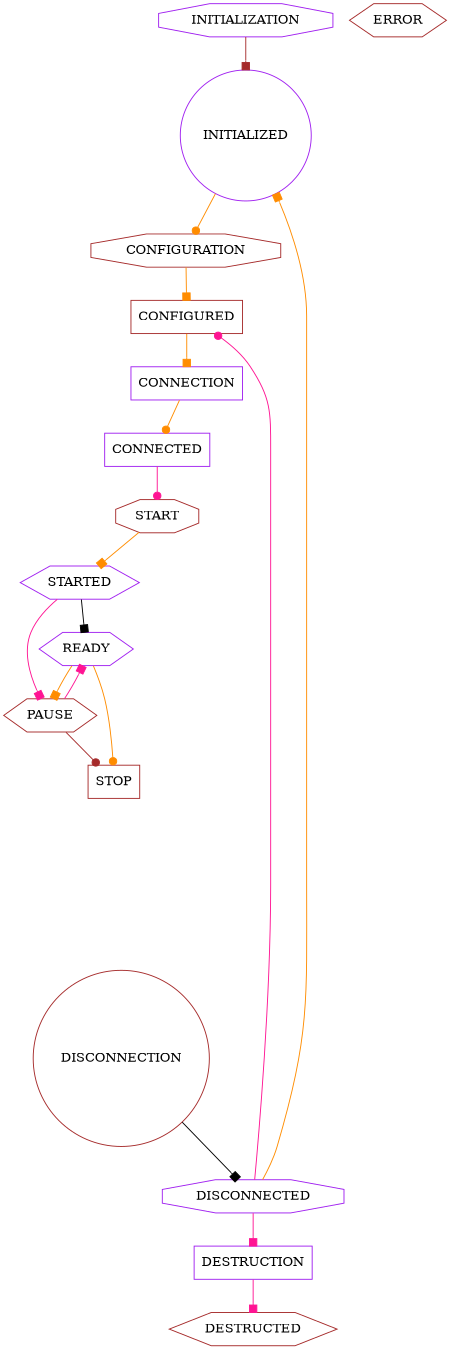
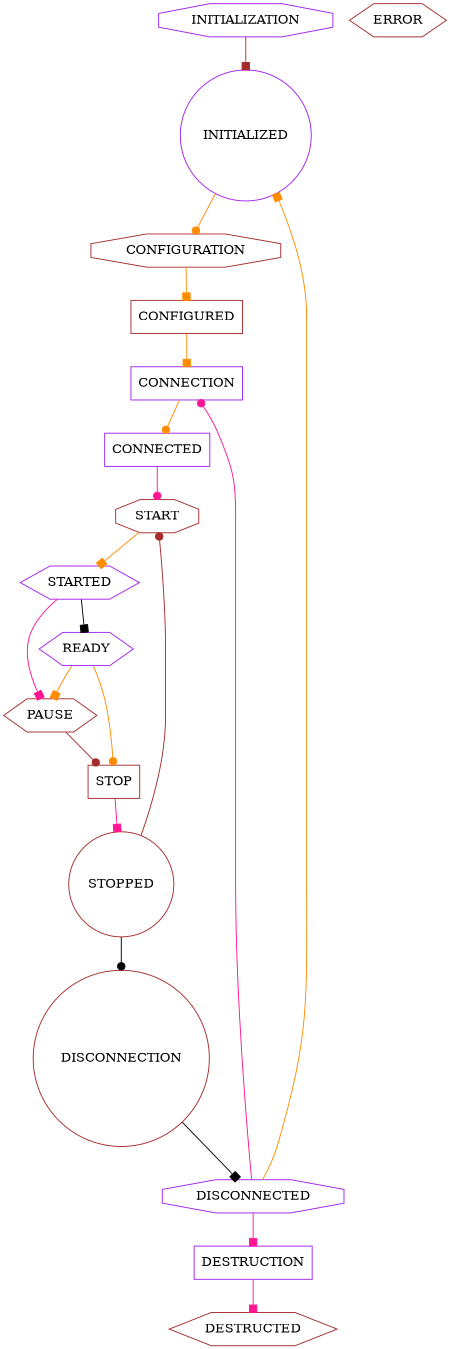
edge "PAUSE" -> "READY": removed
edge "DISCONNECTED" -> "CONFIGURED": now "DISCONNECTED" -> "CONNECTION"
node "STOPPED": added
